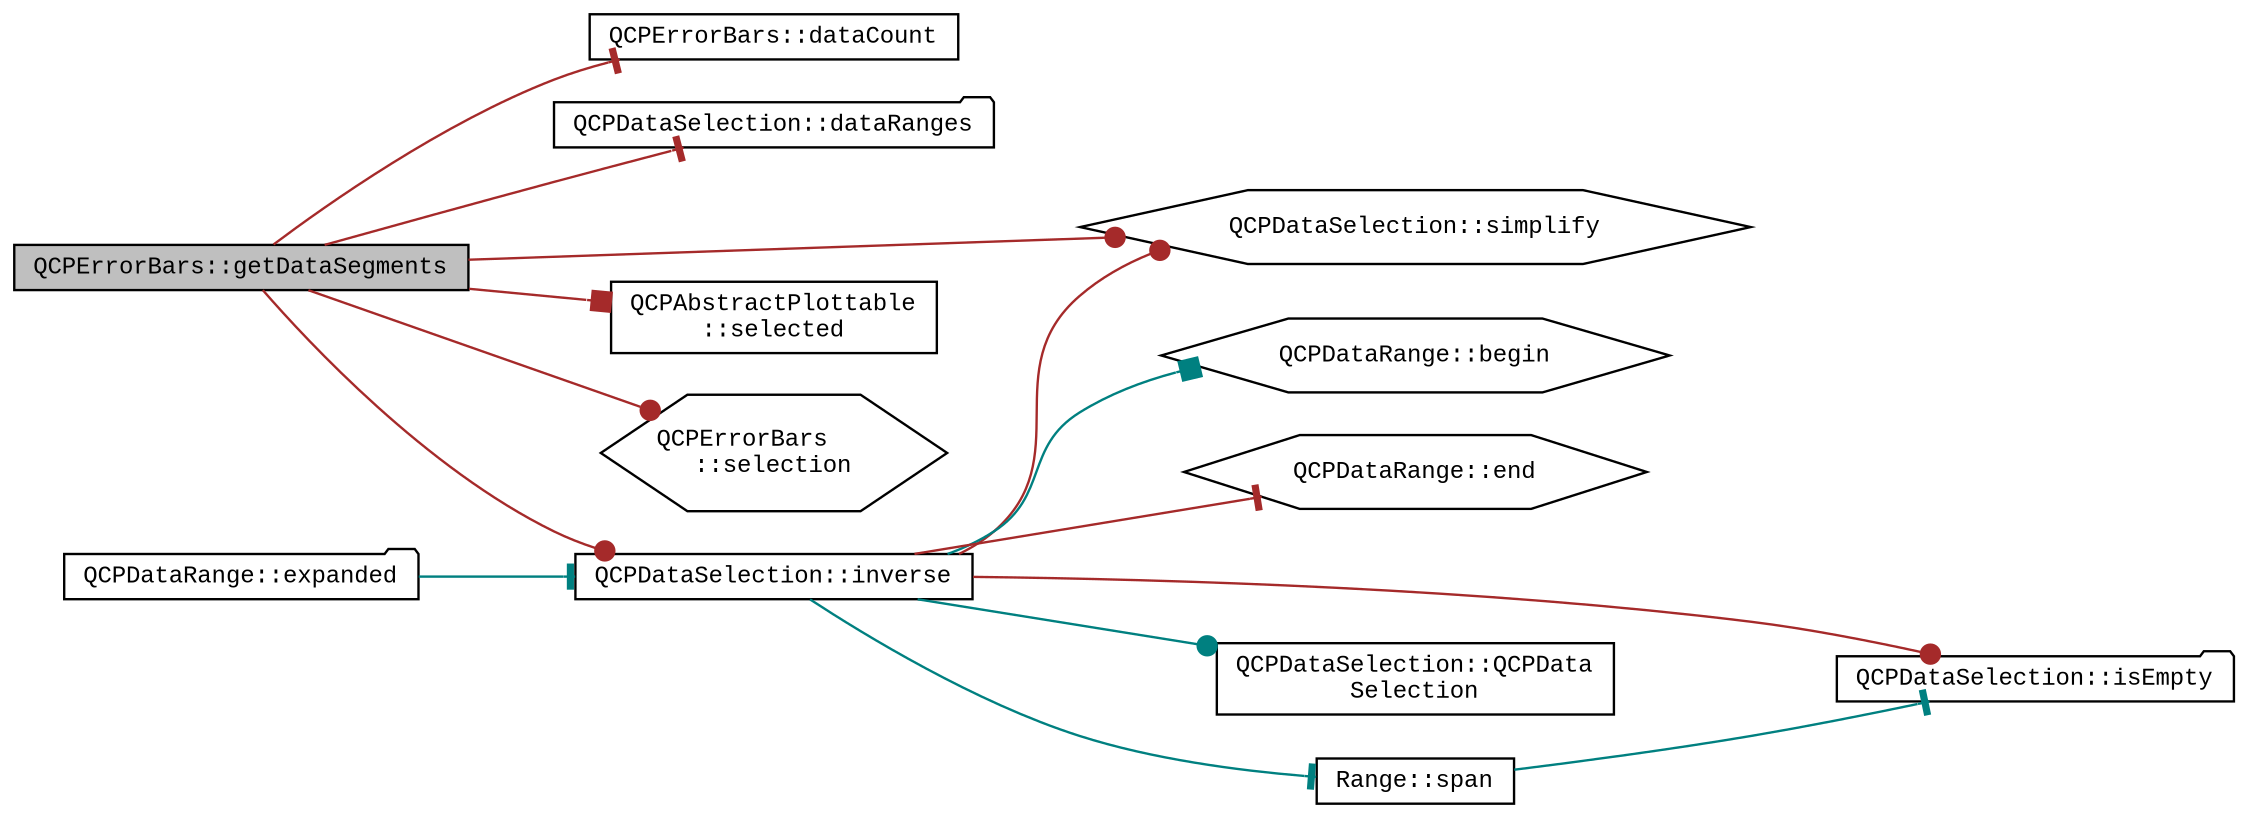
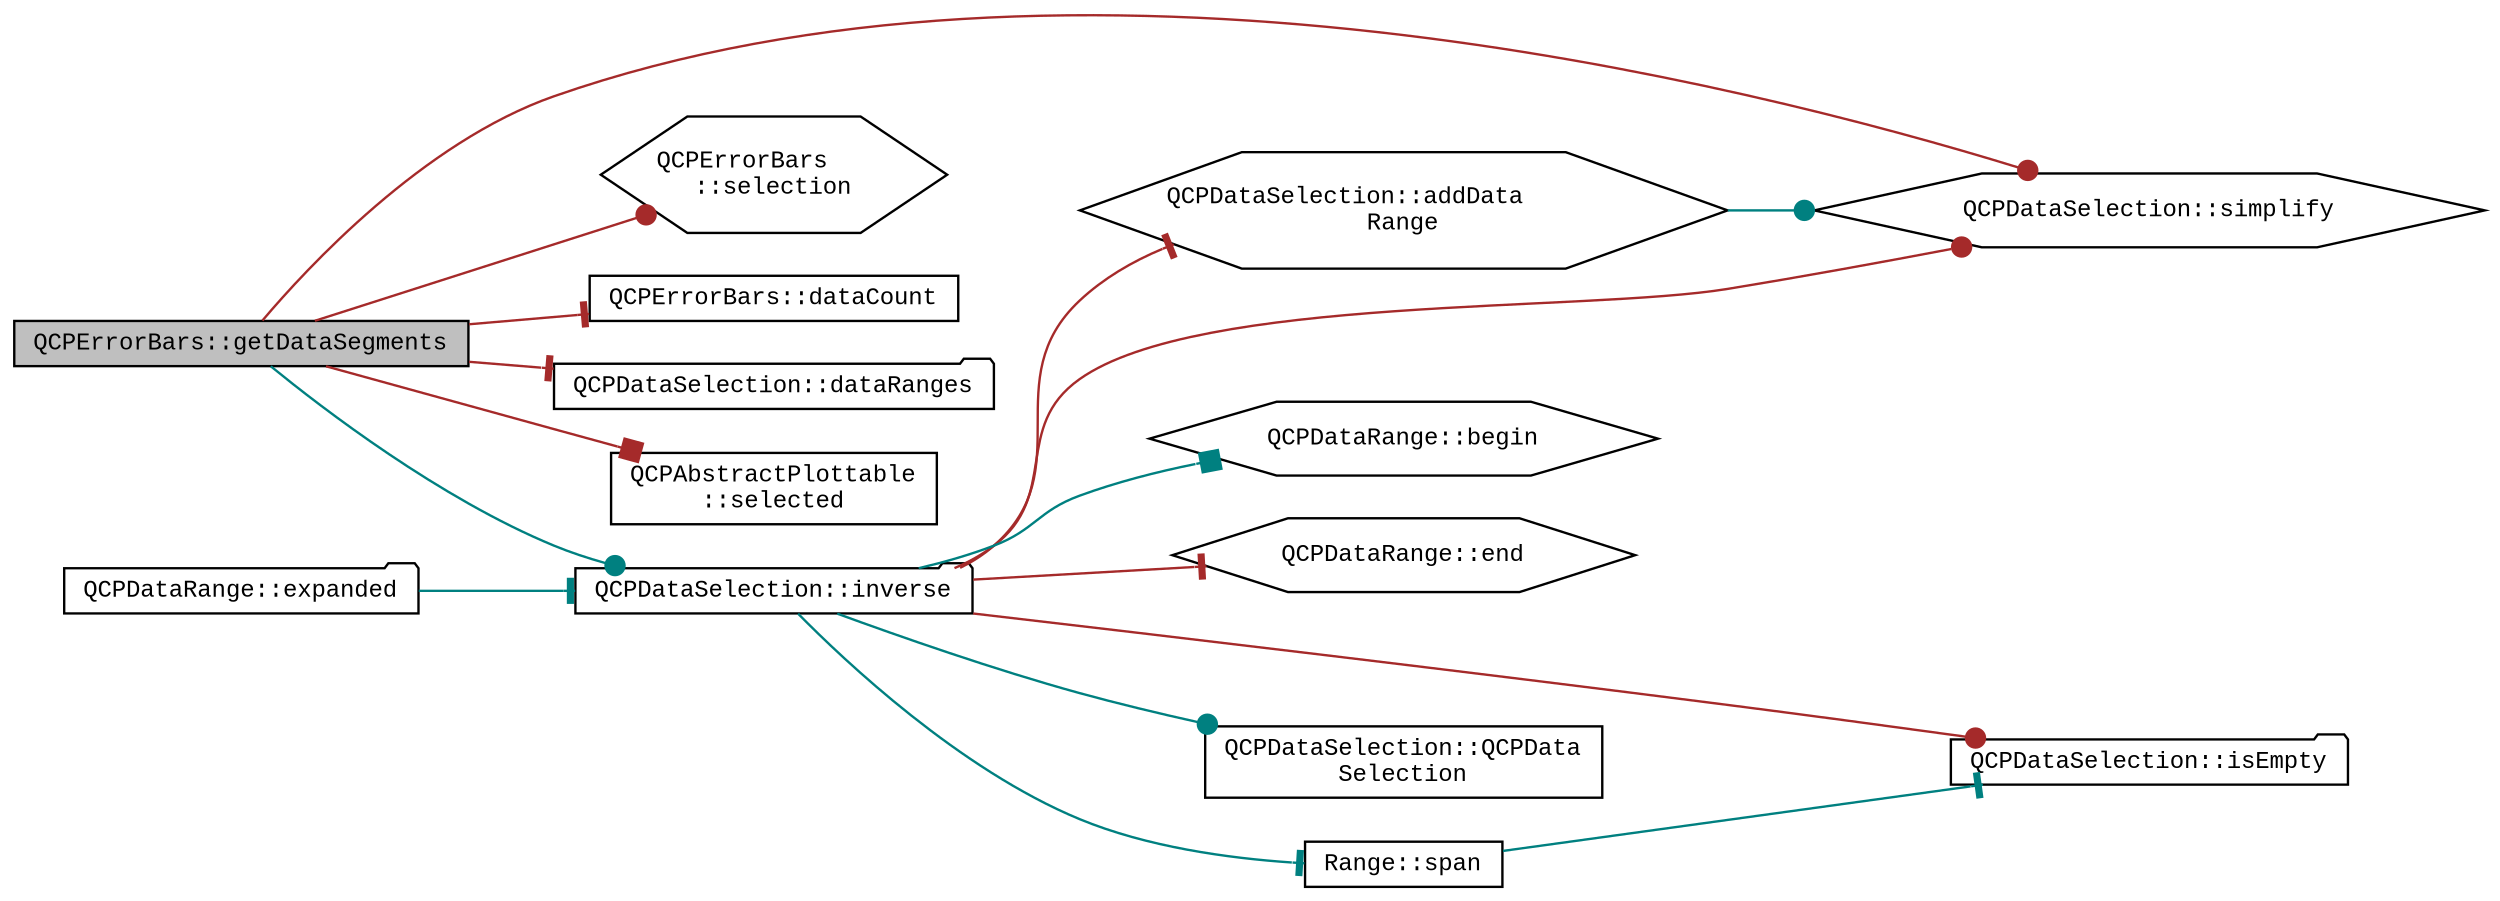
node "QCPDataSelection::addData Range": added
edge "QCPErrorBars::getDataSegments" -> "QCPDataSelection::inverse": color brown -> teal
node "QCPDataSelection::inverse": shape box -> folder
